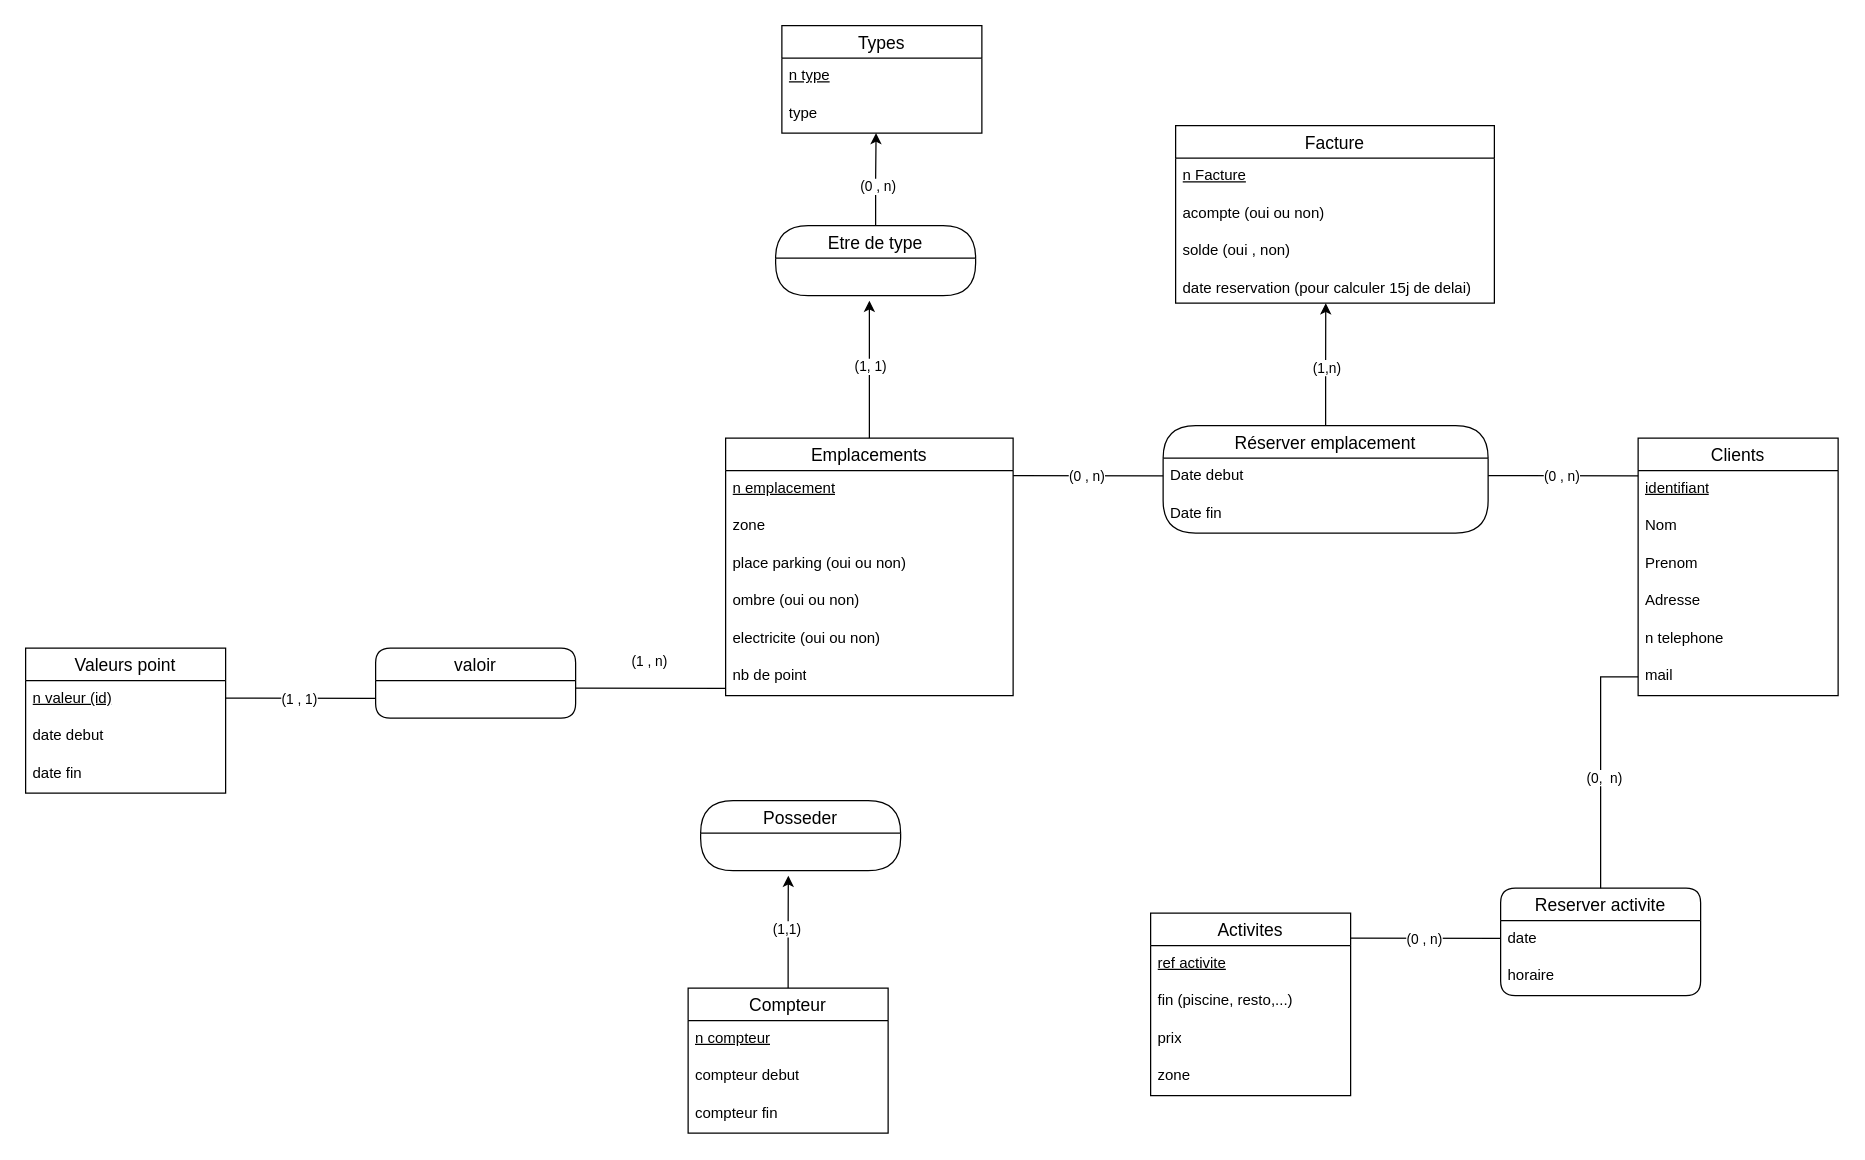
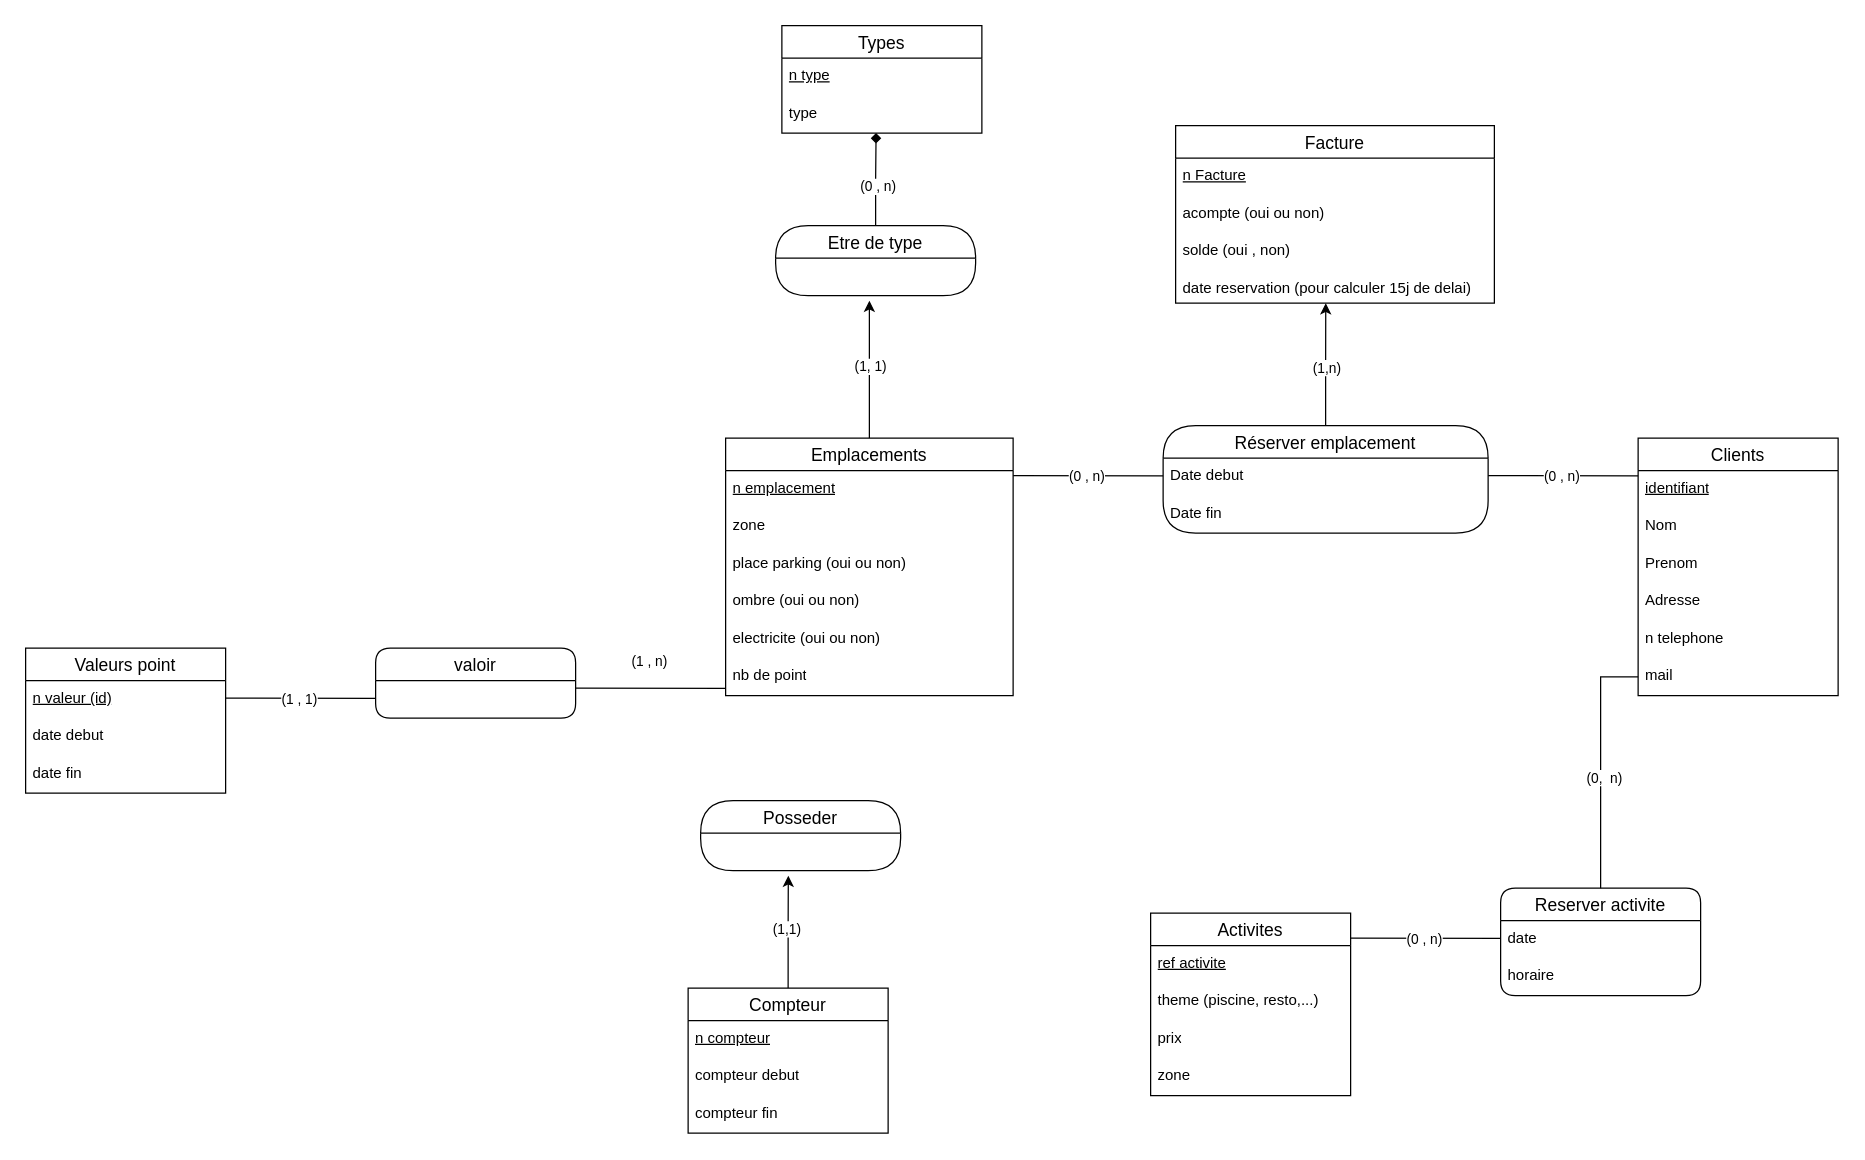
edge "Etre de type" -> "type": arrowhead classic -> diamond
node "fin (piscine, resto,...)": label "fin (piscine, resto,...)" -> "theme (piscine, resto,...)"
